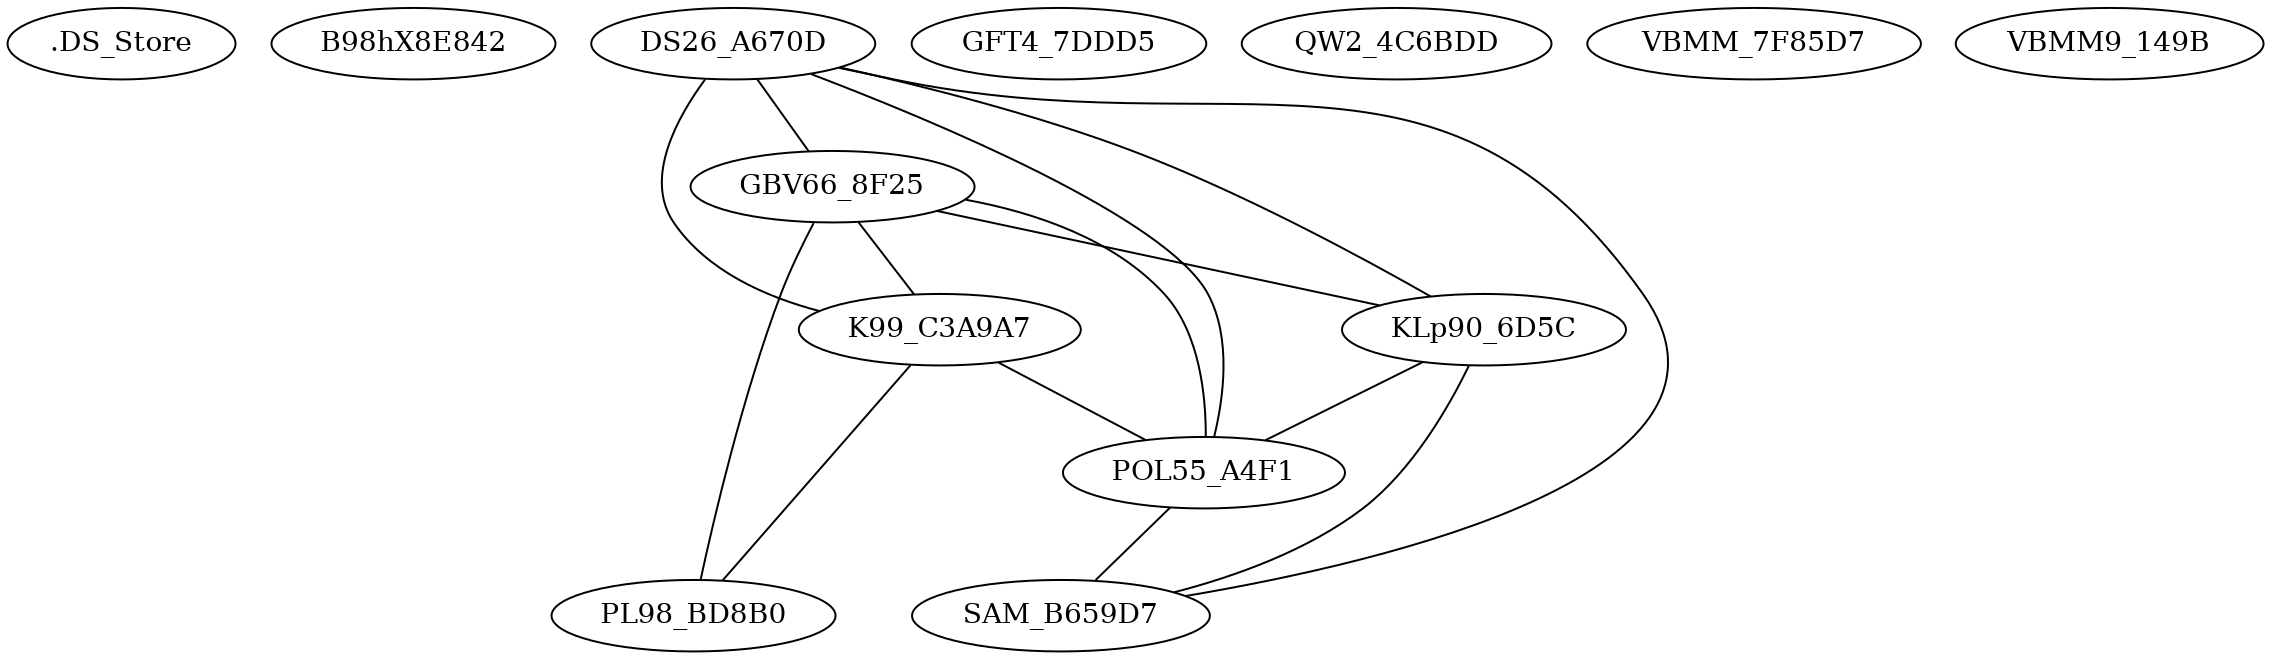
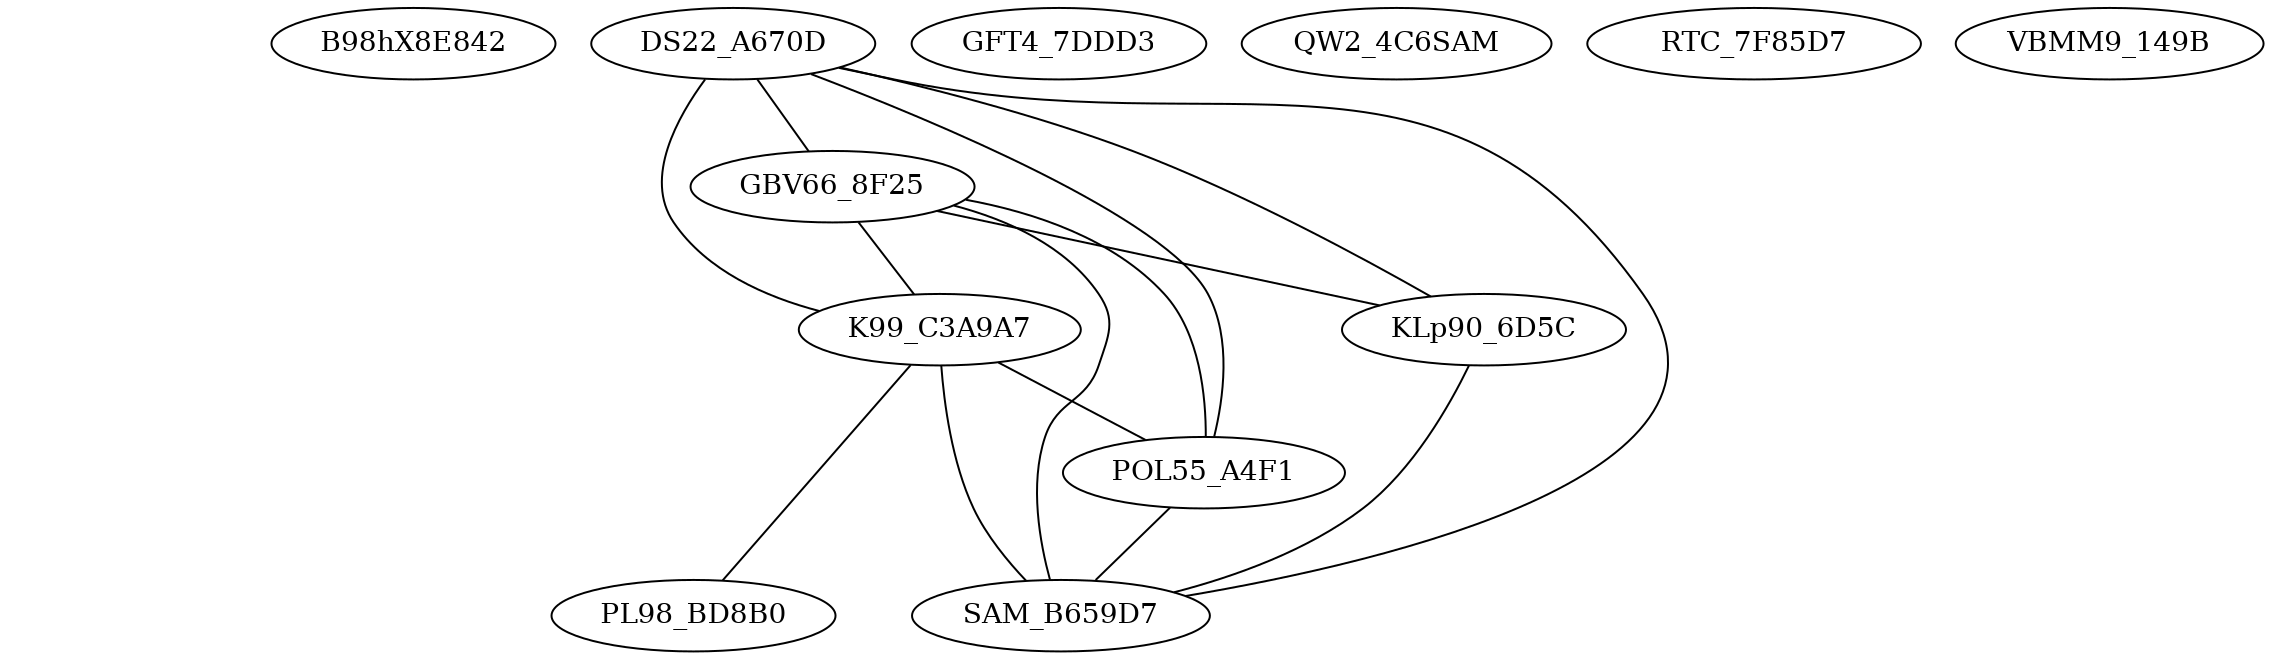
node ".DS_Store": removed
node "DS26_A670D": label "DS26_A670D" -> "DS22_A670D"
node "GFT4_7DDD5": label "GFT4_7DDD5" -> "GFT4_7DDD3"
node "QW2_4C6BDD": label "QW2_4C6BDD" -> "QW2_4C6SAM"
node "VBMM_7F85D7": label "VBMM_7F85D7" -> "RTC_7F85D7"
edge "GBV66_8F25" -- "PL98_BD8B0": now "GBV66_8F25" -- "SAM_B659D7"
edge "KLp90_6D5C" -- "POL55_A4F1": removed
edge "K99_C3A9A7" -- "SAM_B659D7": added
